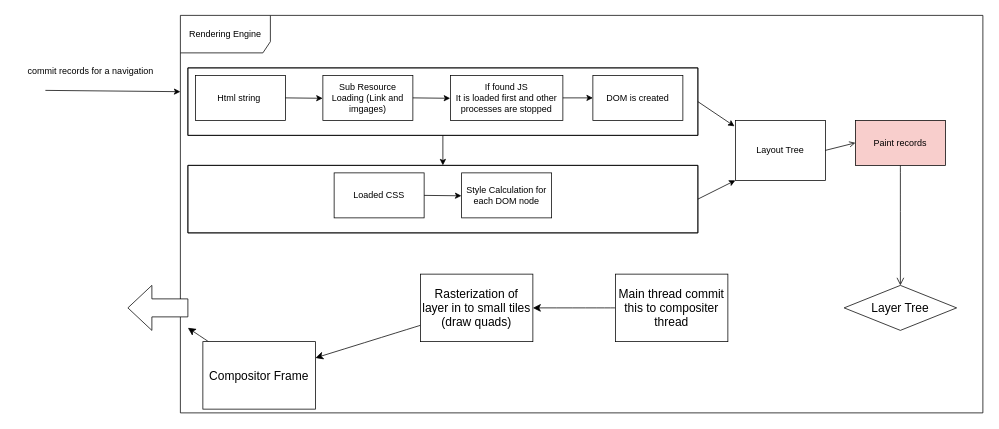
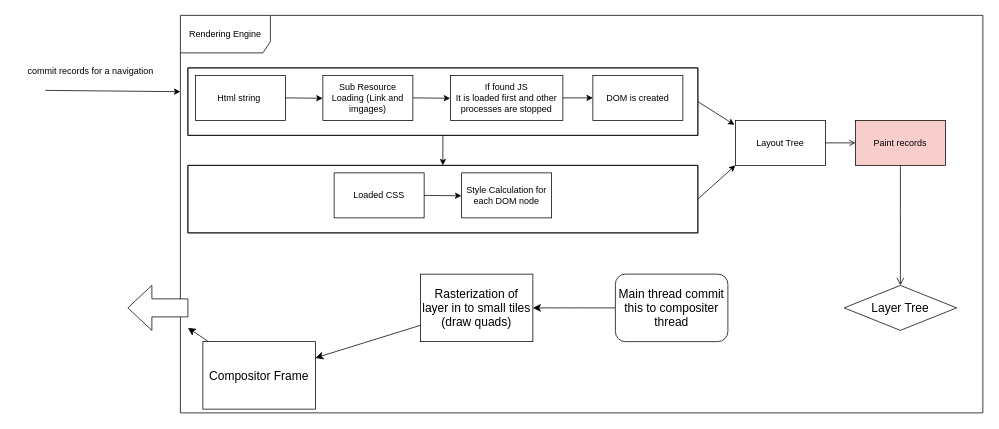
node "Layout Tree": size 90x60 -> 90x45
node "Main thread commit this to compositer thread": shape rectangle -> rounded rectangle
